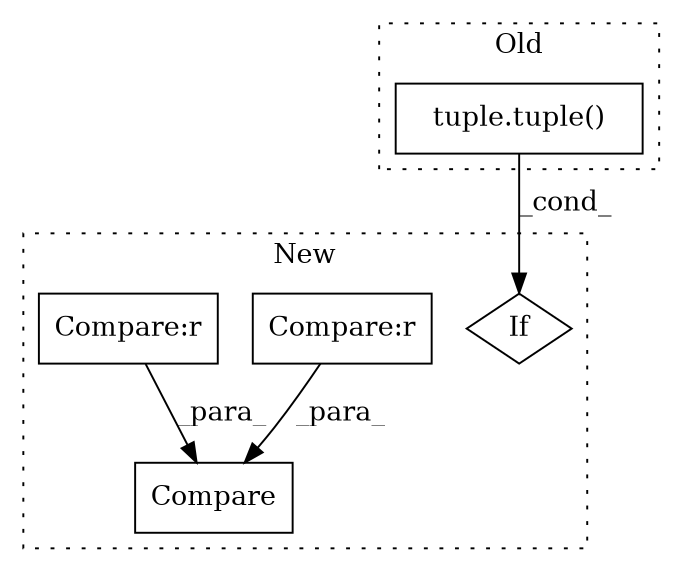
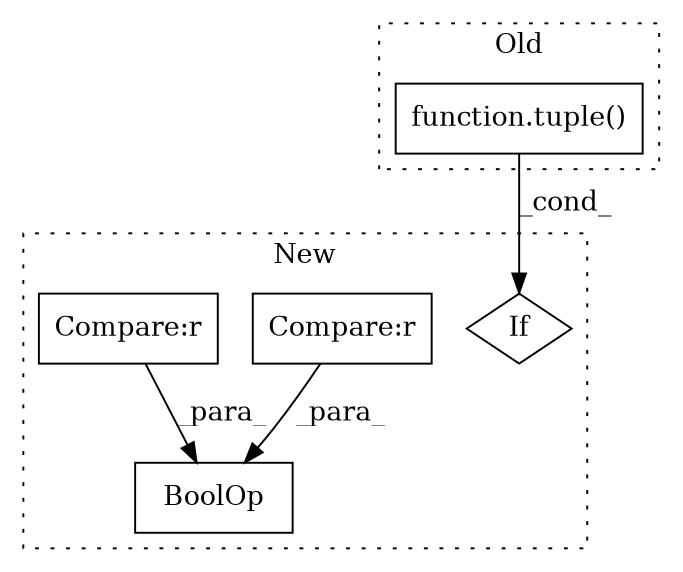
node "tuple.tuple()": label "tuple.tuple()" -> "function.tuple()"
node "Compare": label "Compare" -> "BoolOp"
